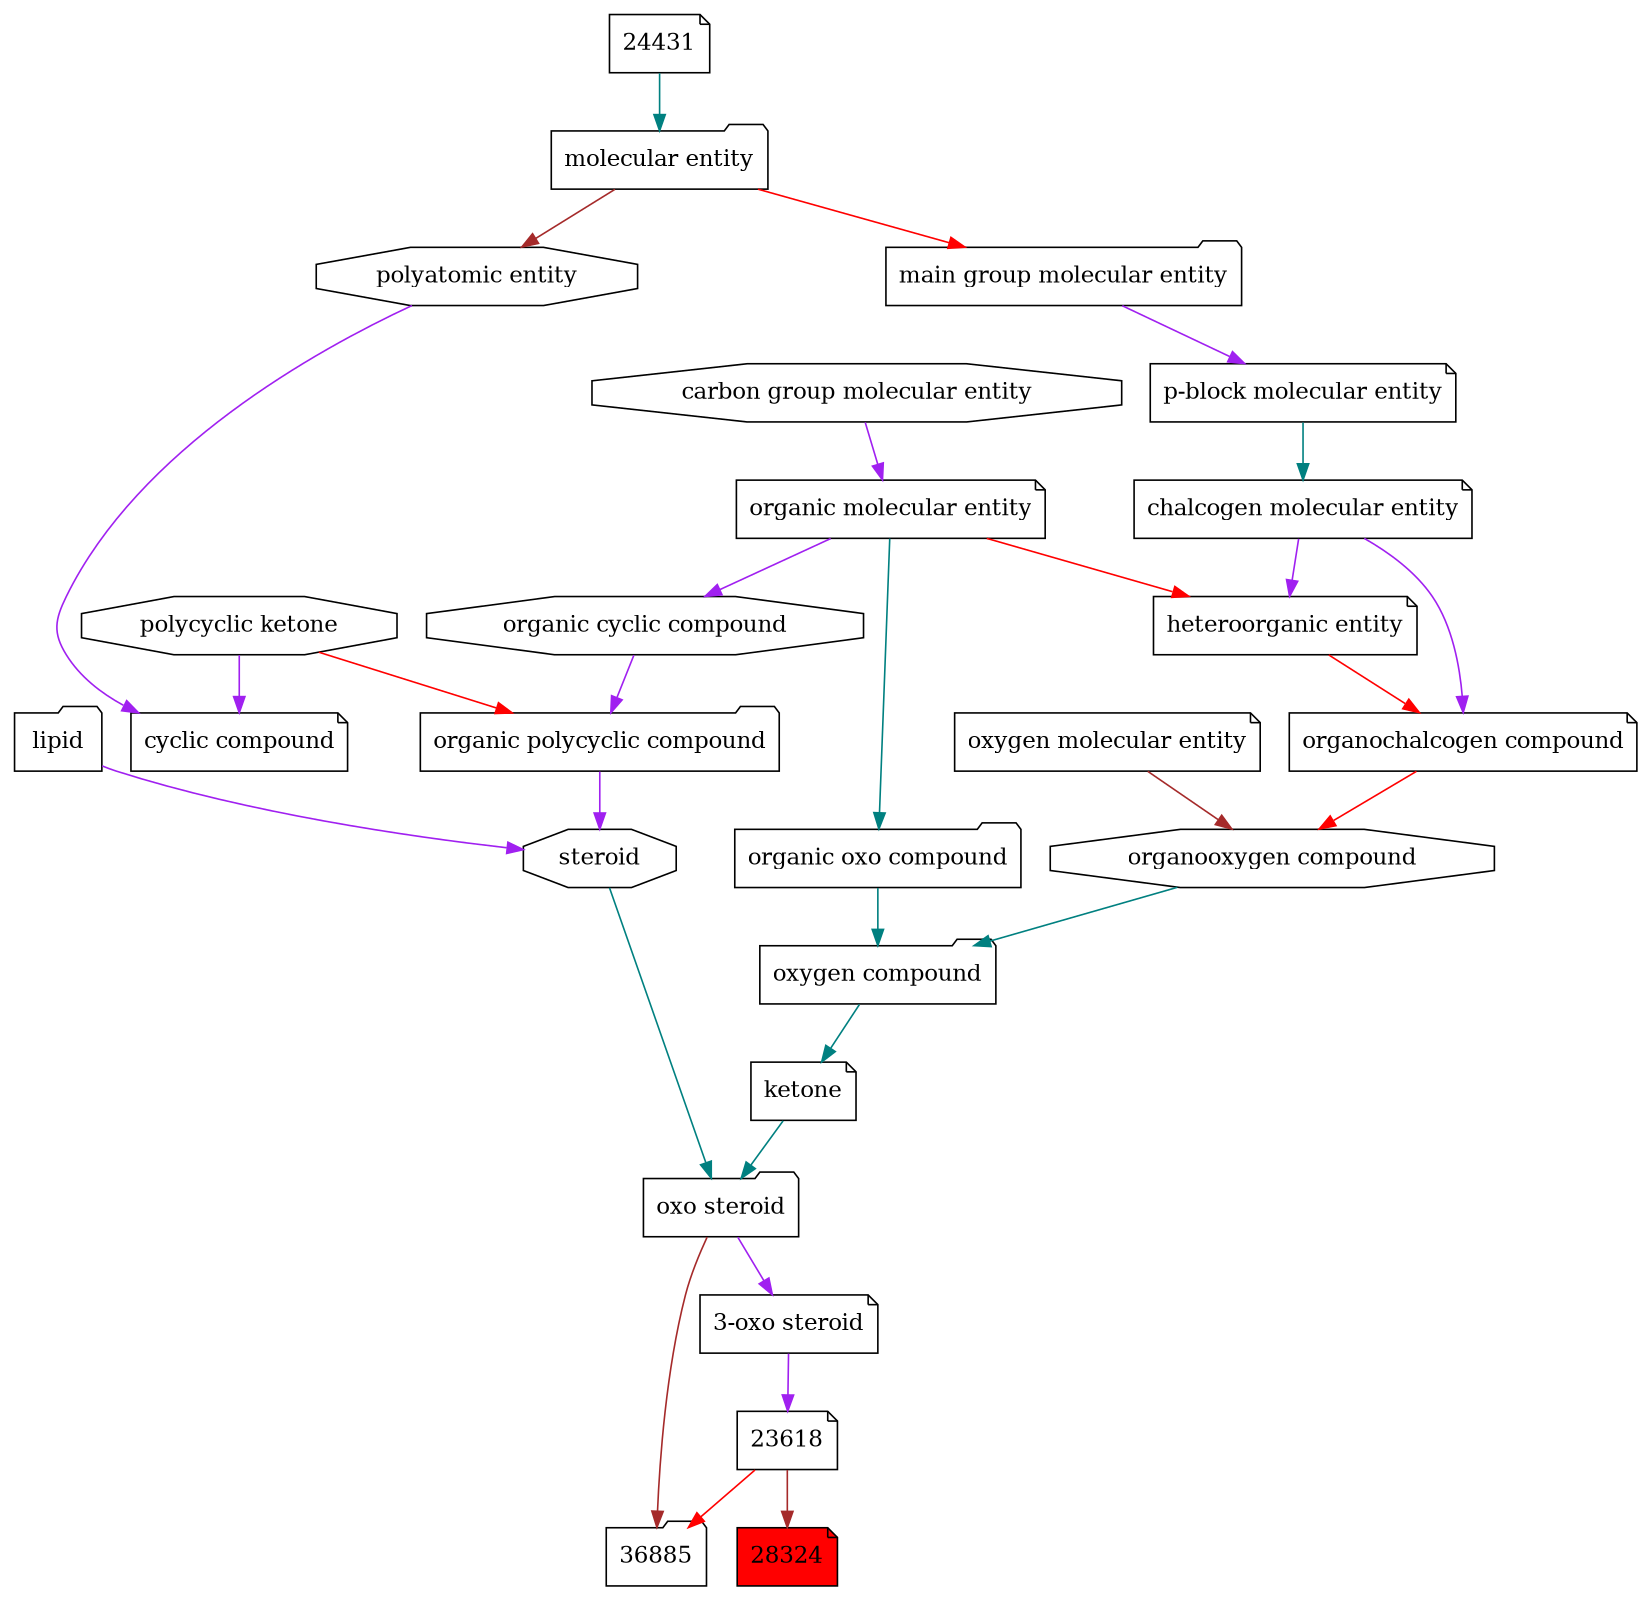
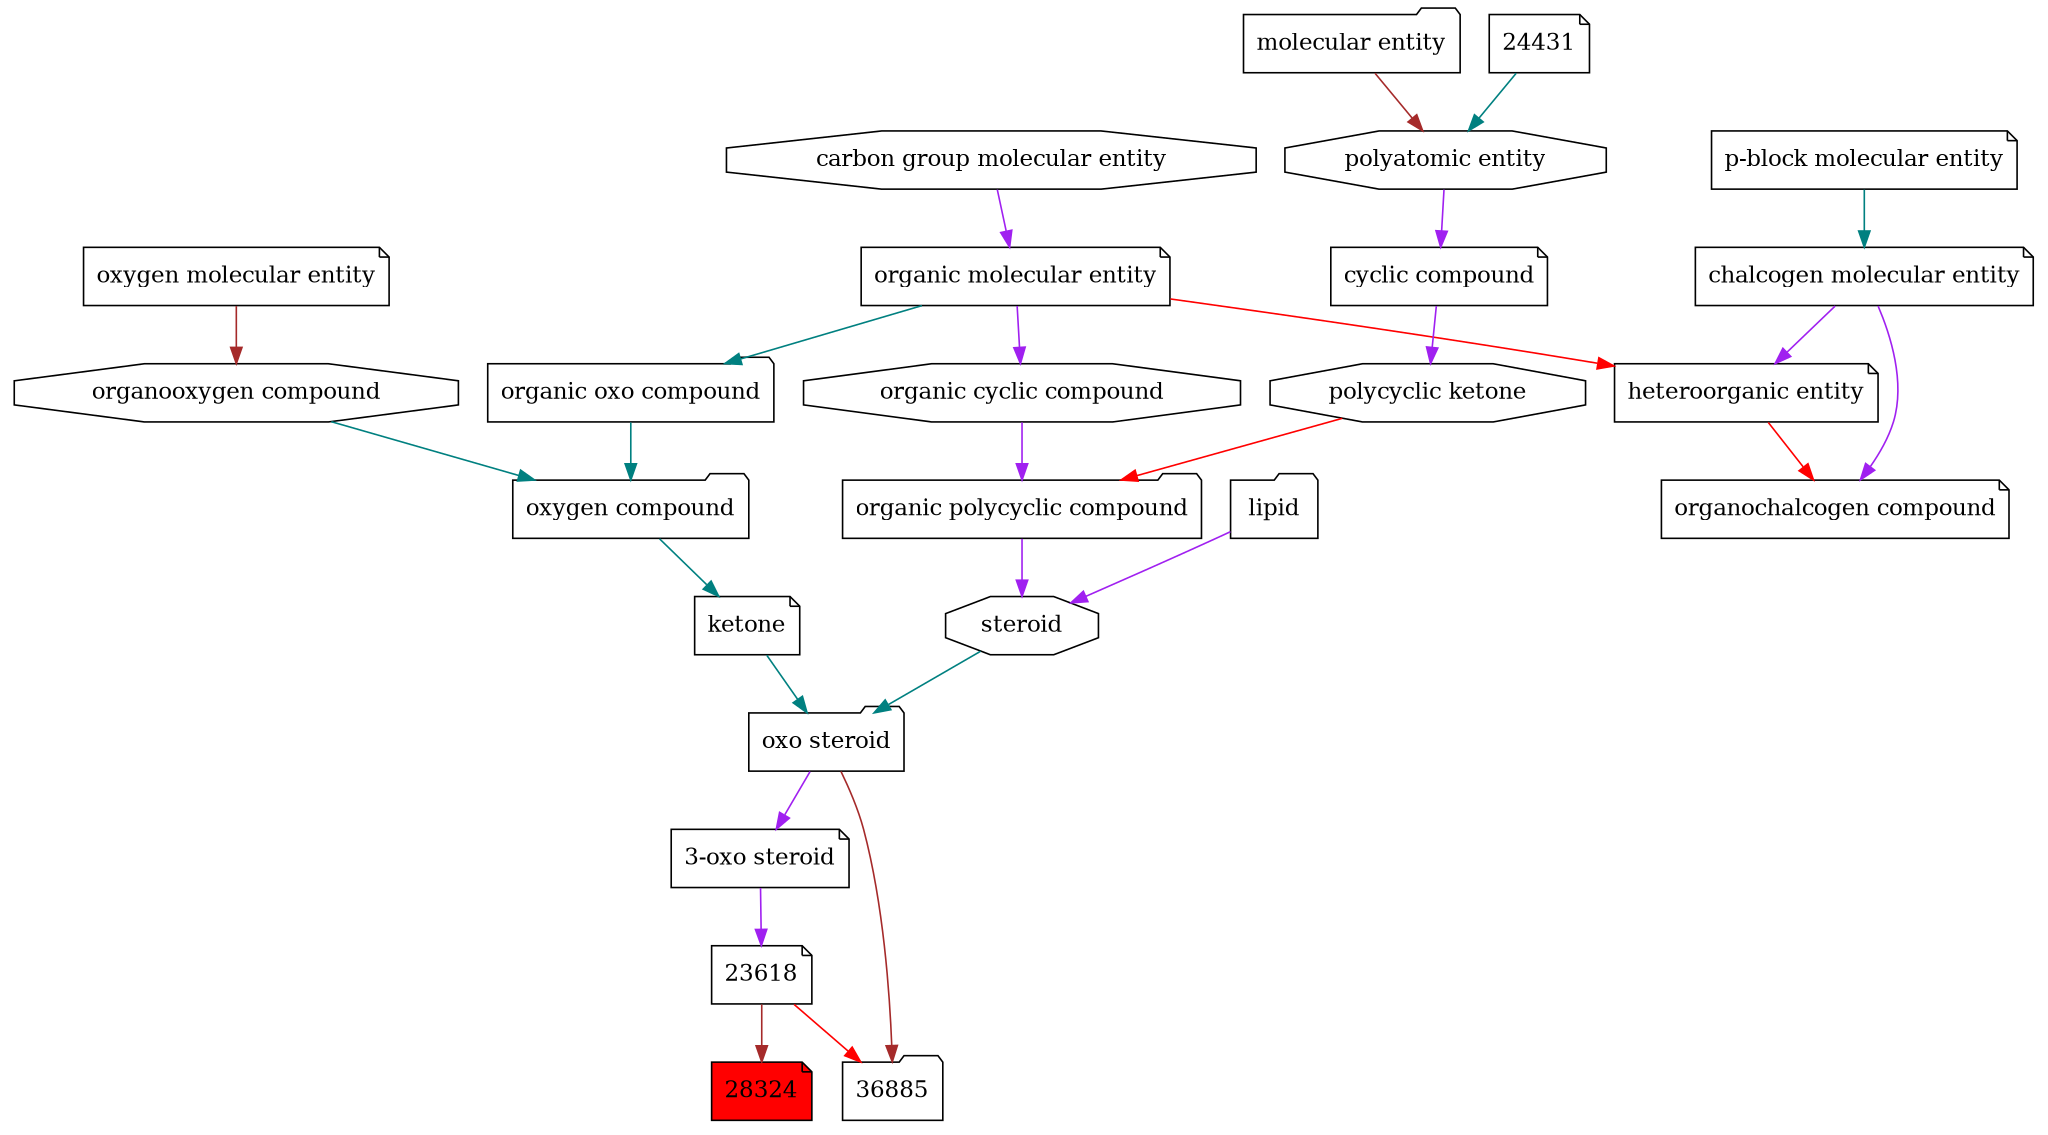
edge "24431" -> "molecular entity": now "24431" -> "polyatomic entity"
node "main group molecular entity": removed
edge "polycyclic ketone" -> "cyclic compound": reversed
edge "organochalcogen compound" -> "organooxygen compound": removed
